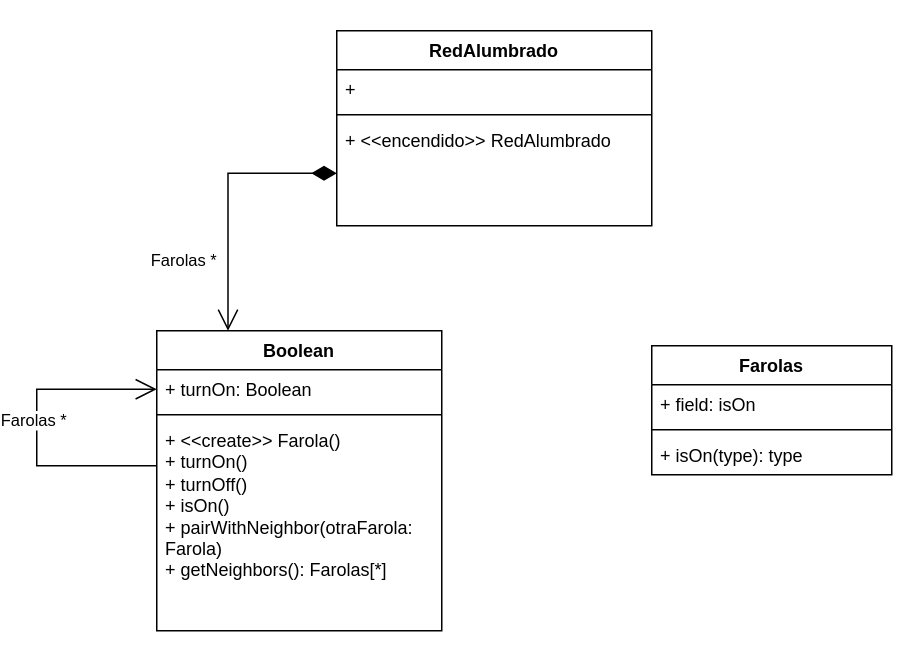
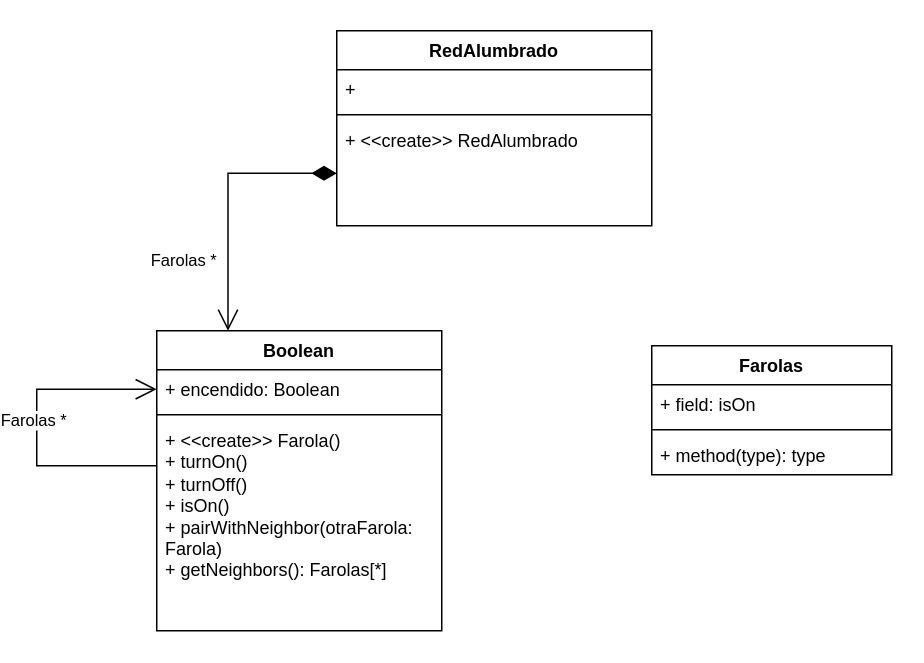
node "+ <<encendido>> RedAlumbrado": label "+ <<encendido>> RedAlumbrado" -> "+ <<create>> RedAlumbrado"
node "+ turnOn: Boolean": label "+ turnOn: Boolean" -> "+ encendido: Boolean"
node "+ isOn(type): type": label "+ isOn(type): type" -> "+ method(type): type"
